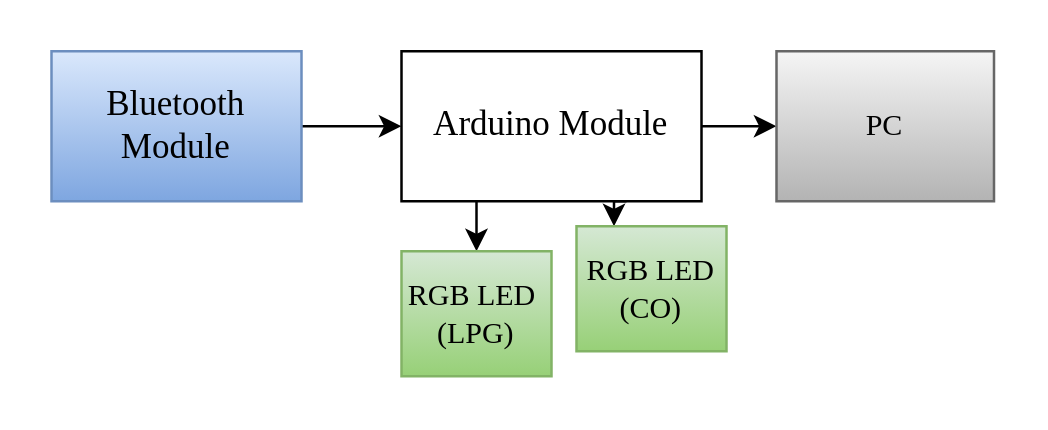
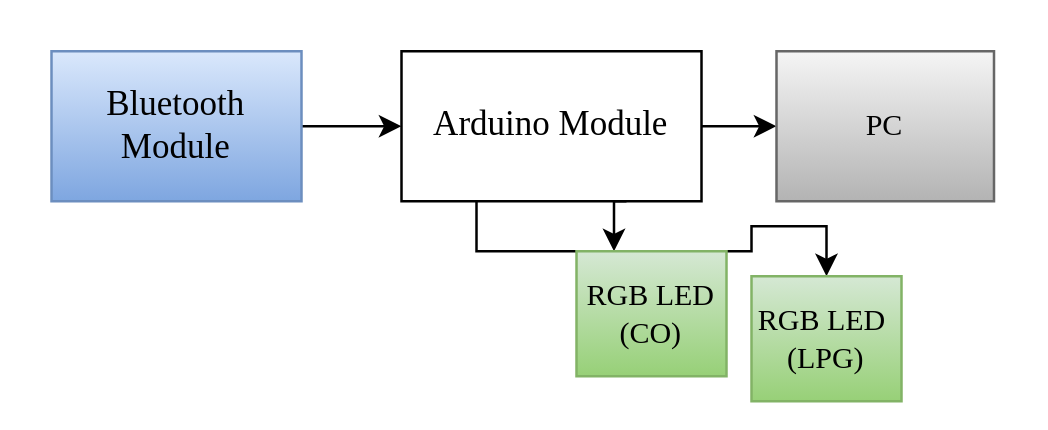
node "RGB LED (CO)": moved (651, 289) -> (651, 314)
node "RGB LED (LPG)": moved (476, 314) -> (826, 339)
